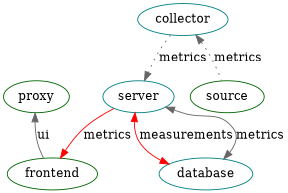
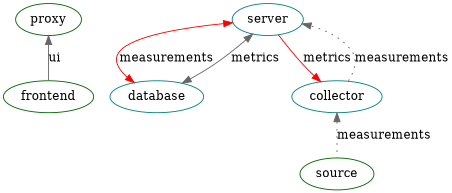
edge "collector" -> "server": label "metrics" -> "measurements"
edge "source" -> "collector": label "metrics" -> "measurements"
edge "server" -> "frontend": now "server" -> "collector"
